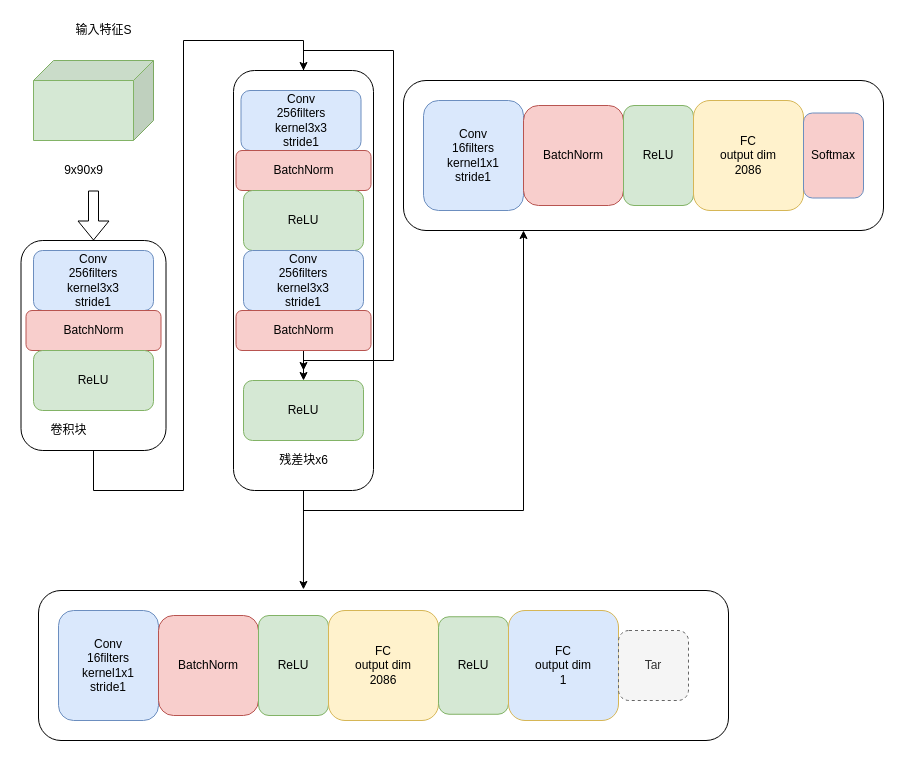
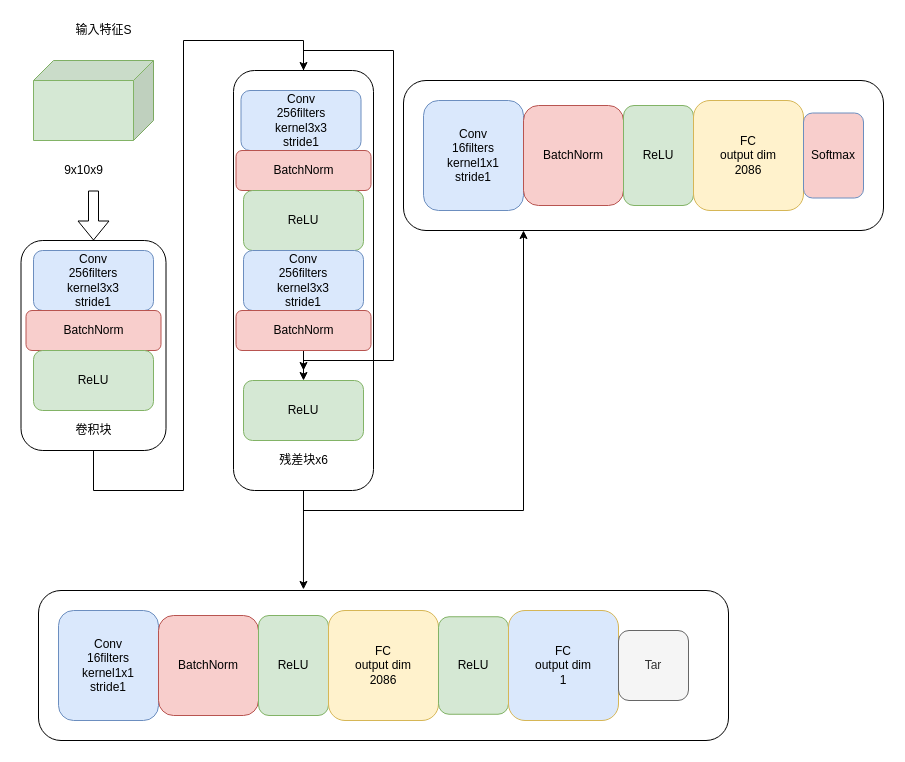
node "9x90x9": label "9x90x9" -> "9x10x9"
node "卷积块": moved (69, 431) -> (94, 431)
node "Tar": style dashed -> solid
